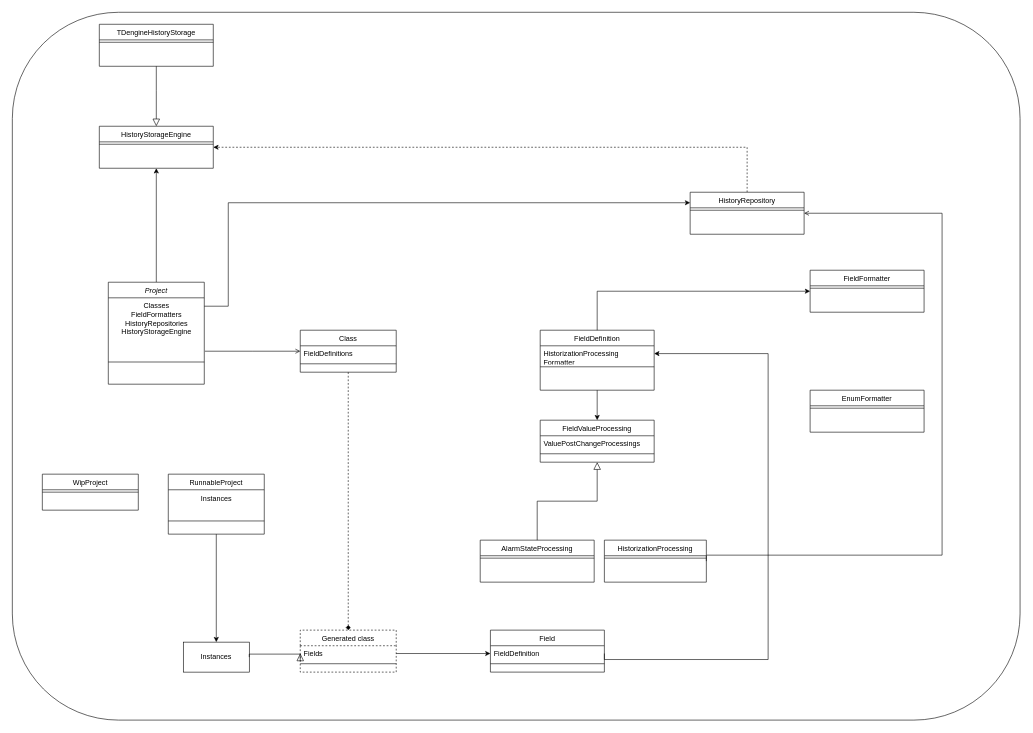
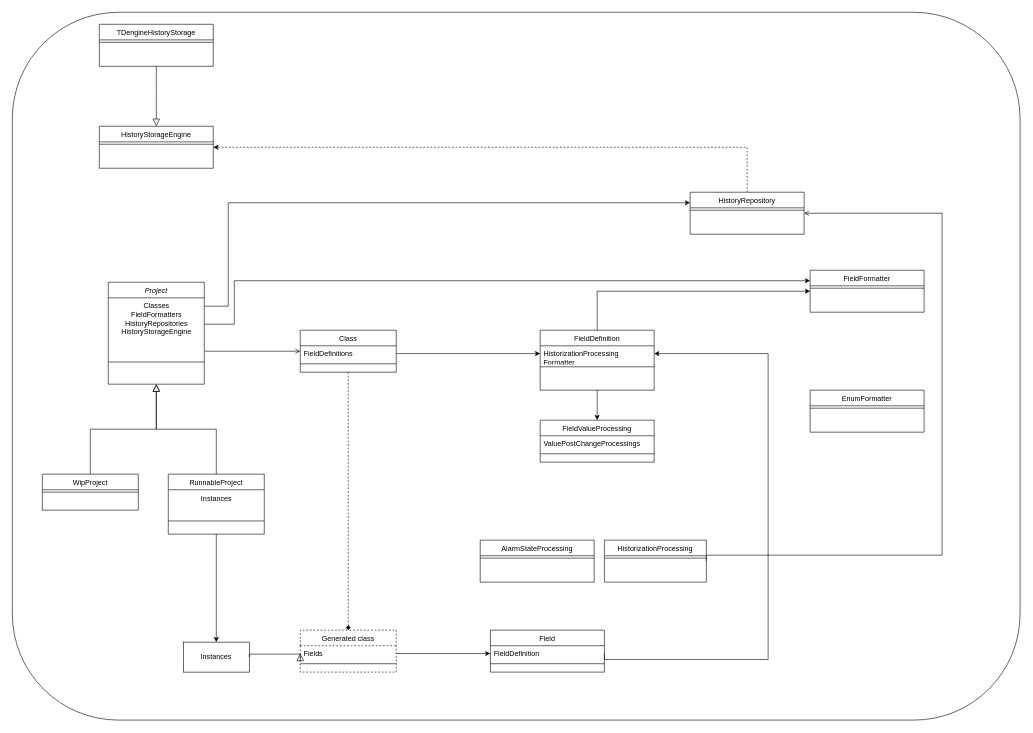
edge "Project" -> "HistoryStorageEngine": removed
edge "Project" -> "FieldFormatter": added
edge "FieldDefinitions" -> "HistorizationProcessing Formatter": added
edge "WipProject" -> "Project": added
edge "RunnableProject" -> "Project": added
edge "AlarmStateProcessing" -> "FieldValueProcessing": removed
